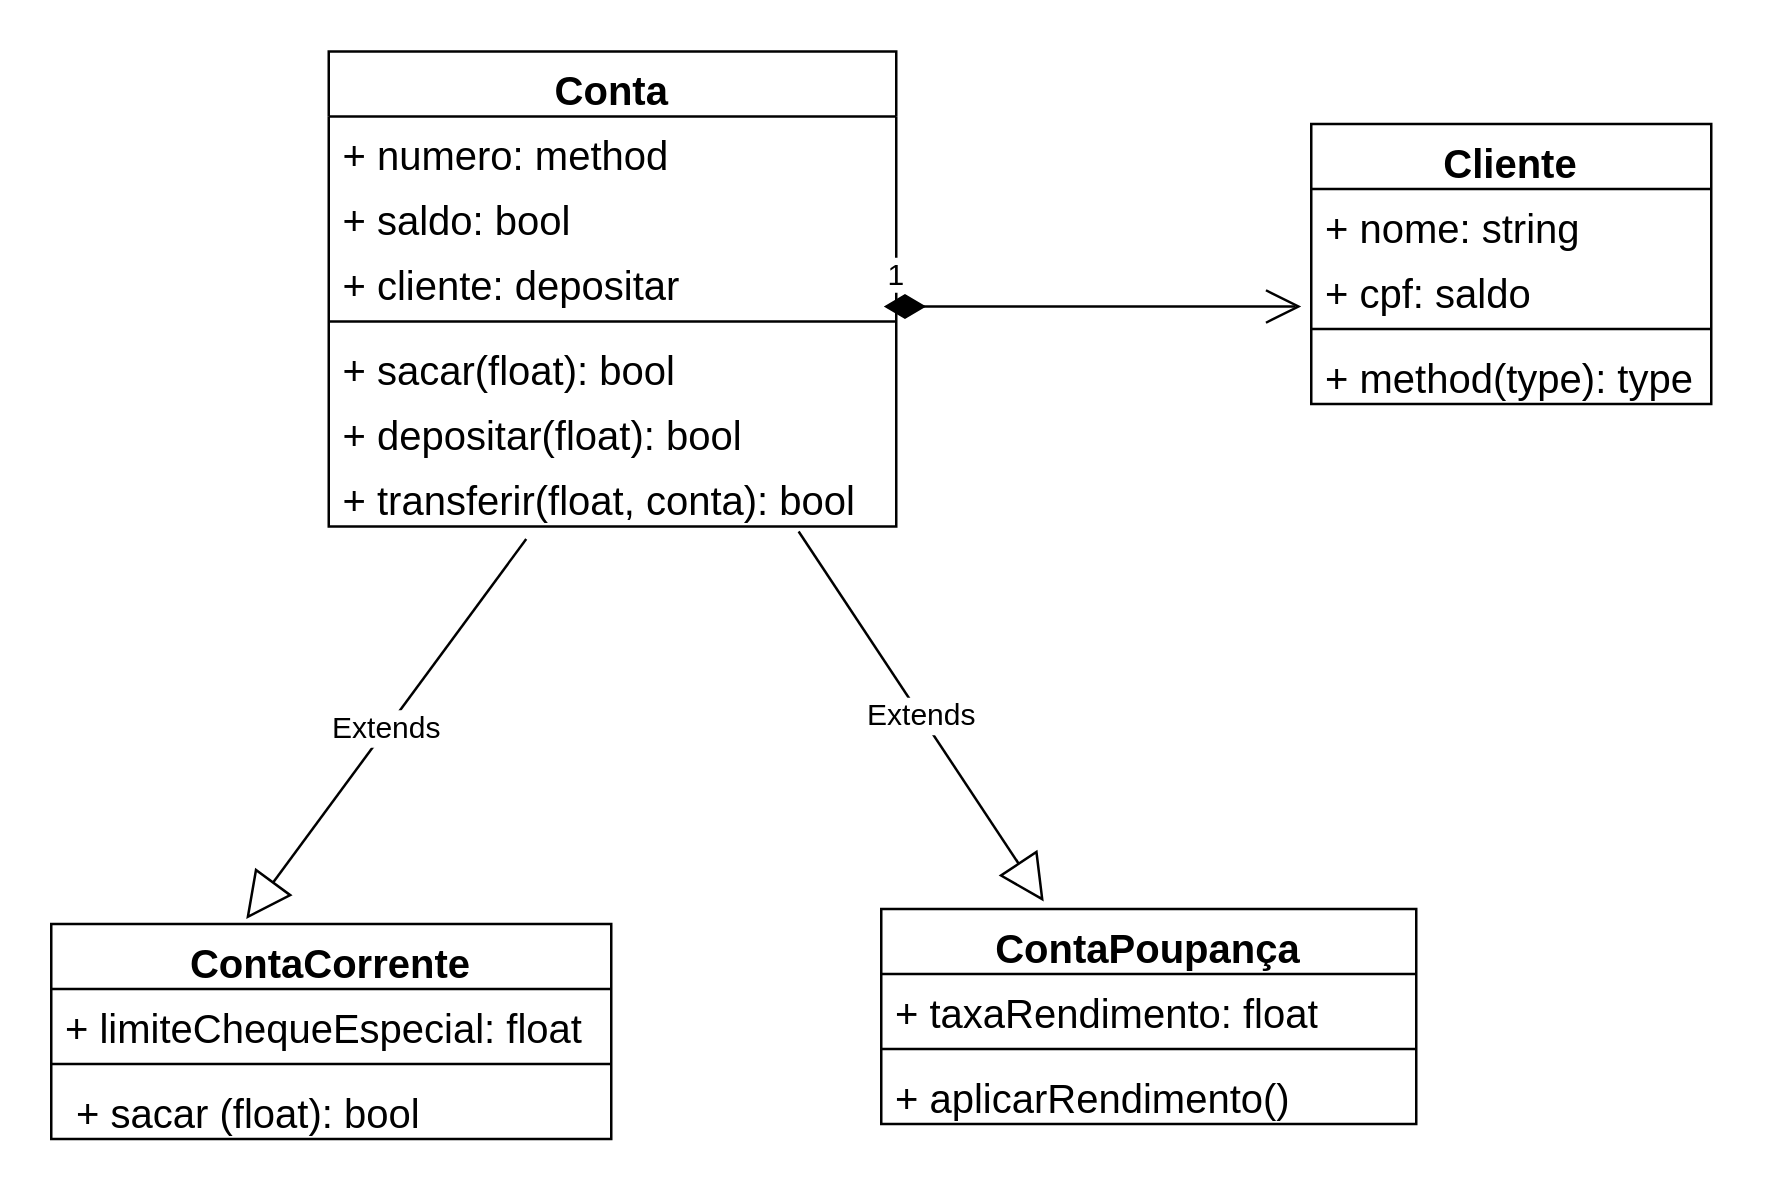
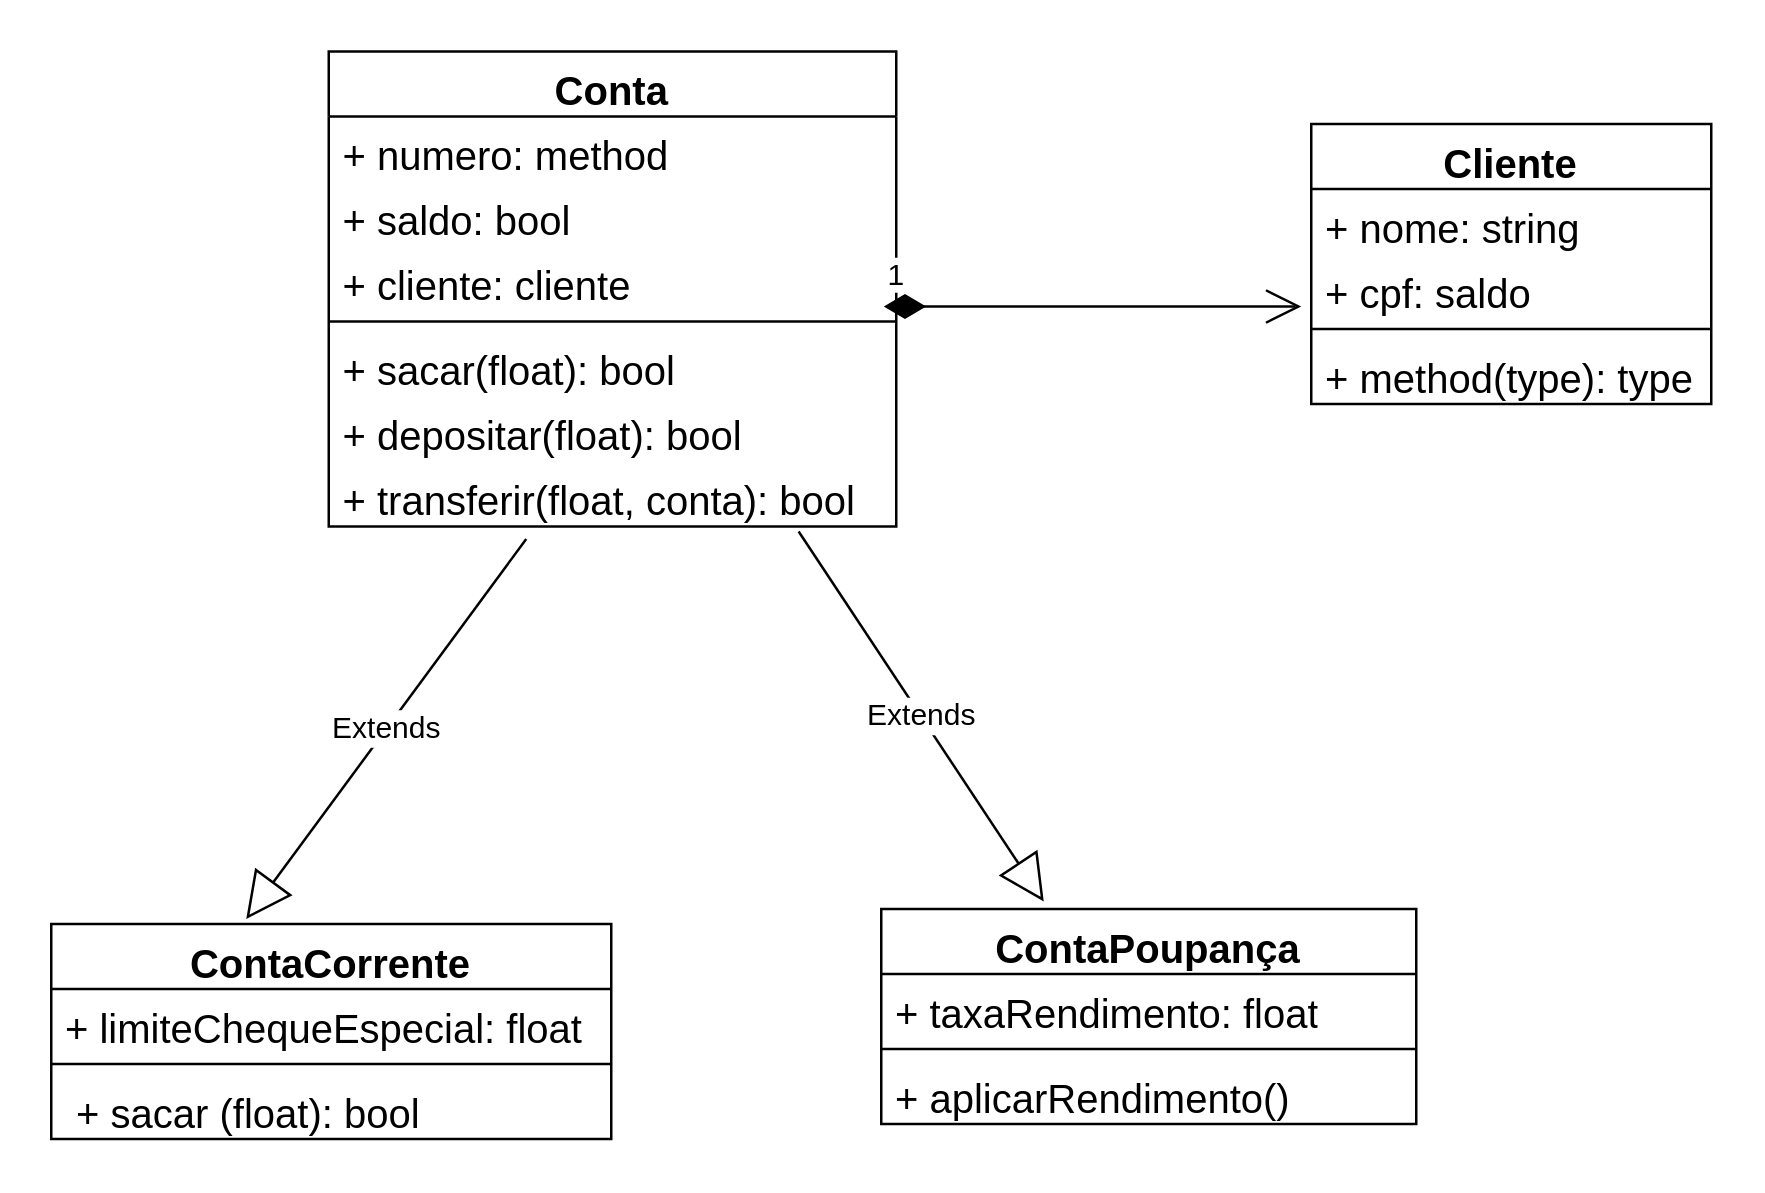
node "+ cliente: depositar": label "+ cliente: depositar" -> "+ cliente: cliente"
